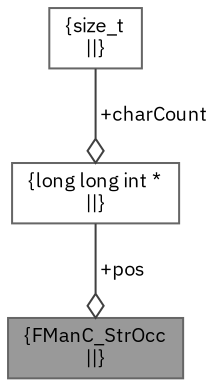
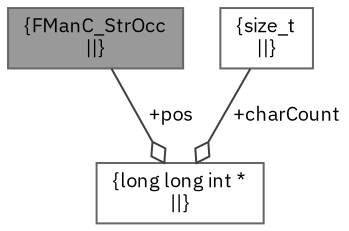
edge "{long long int * ||}" -> "{FManC_StrOcc ||}": reversed
